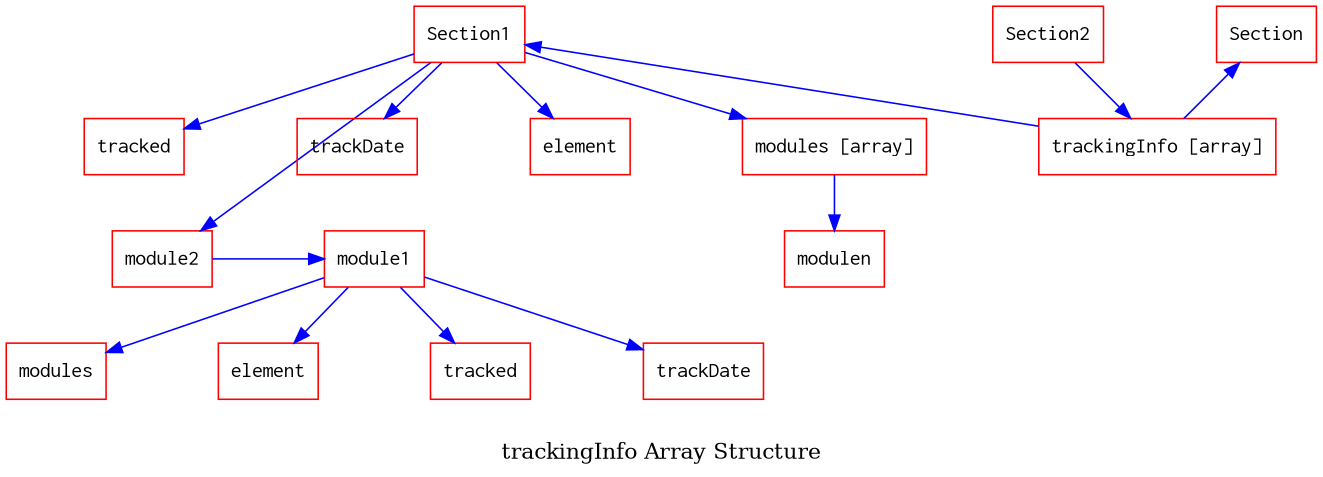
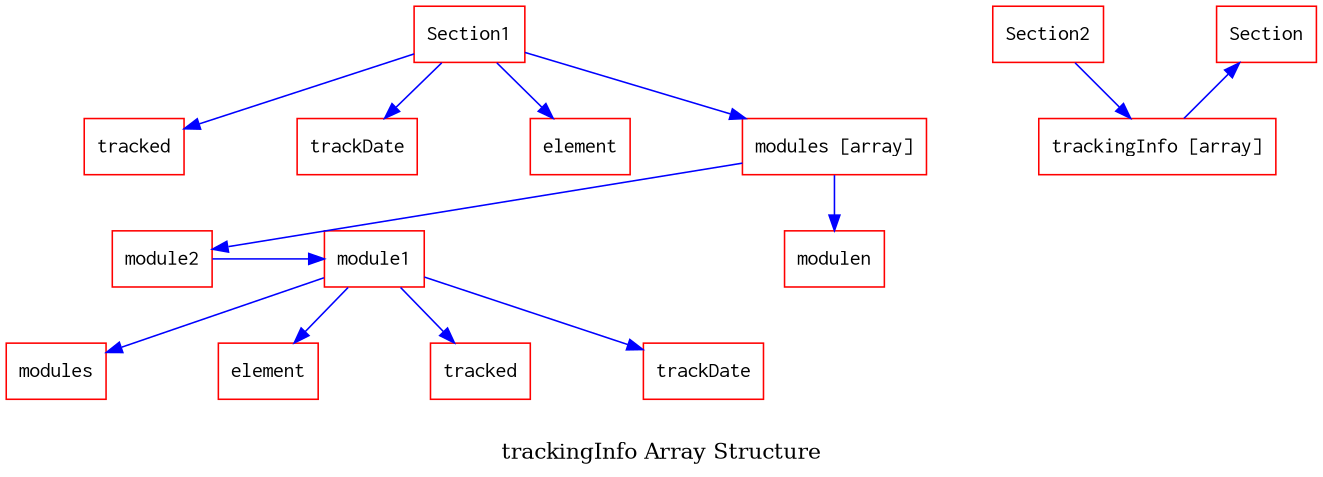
edge "trackingInfo [array]" -> "Section1": removed
edge "Section1" -> "module2": now "modules [array]" -> "module2"
